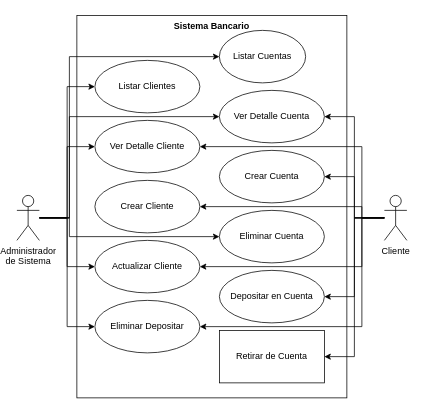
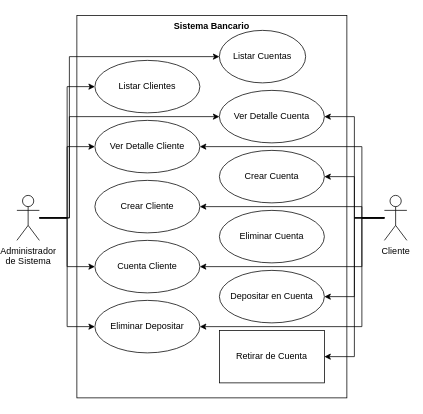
edge "Administrador de Sistema" -> "Eliminar Cuenta": removed
node "Actualizar Cliente": label "Actualizar Cliente" -> "Cuenta Cliente"
